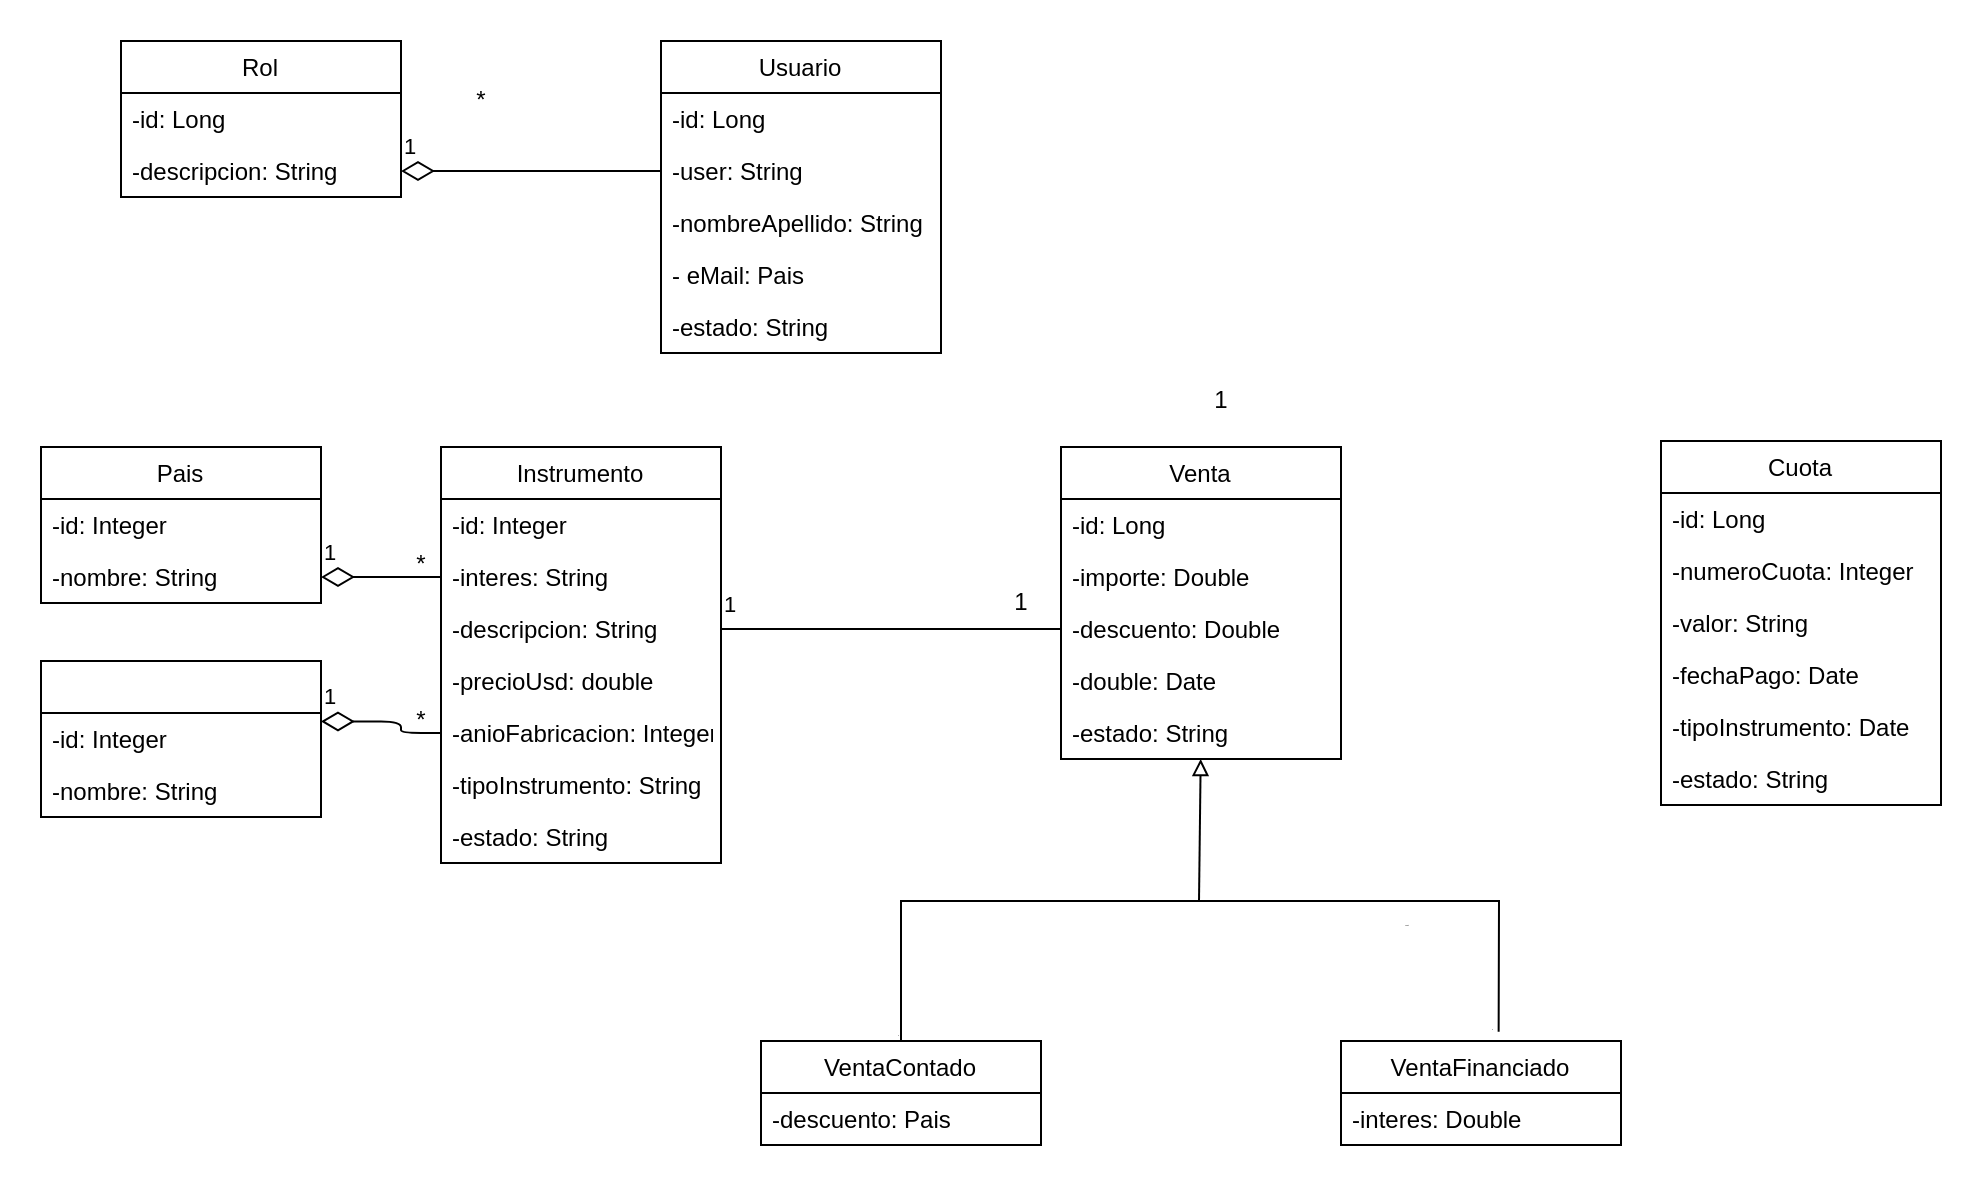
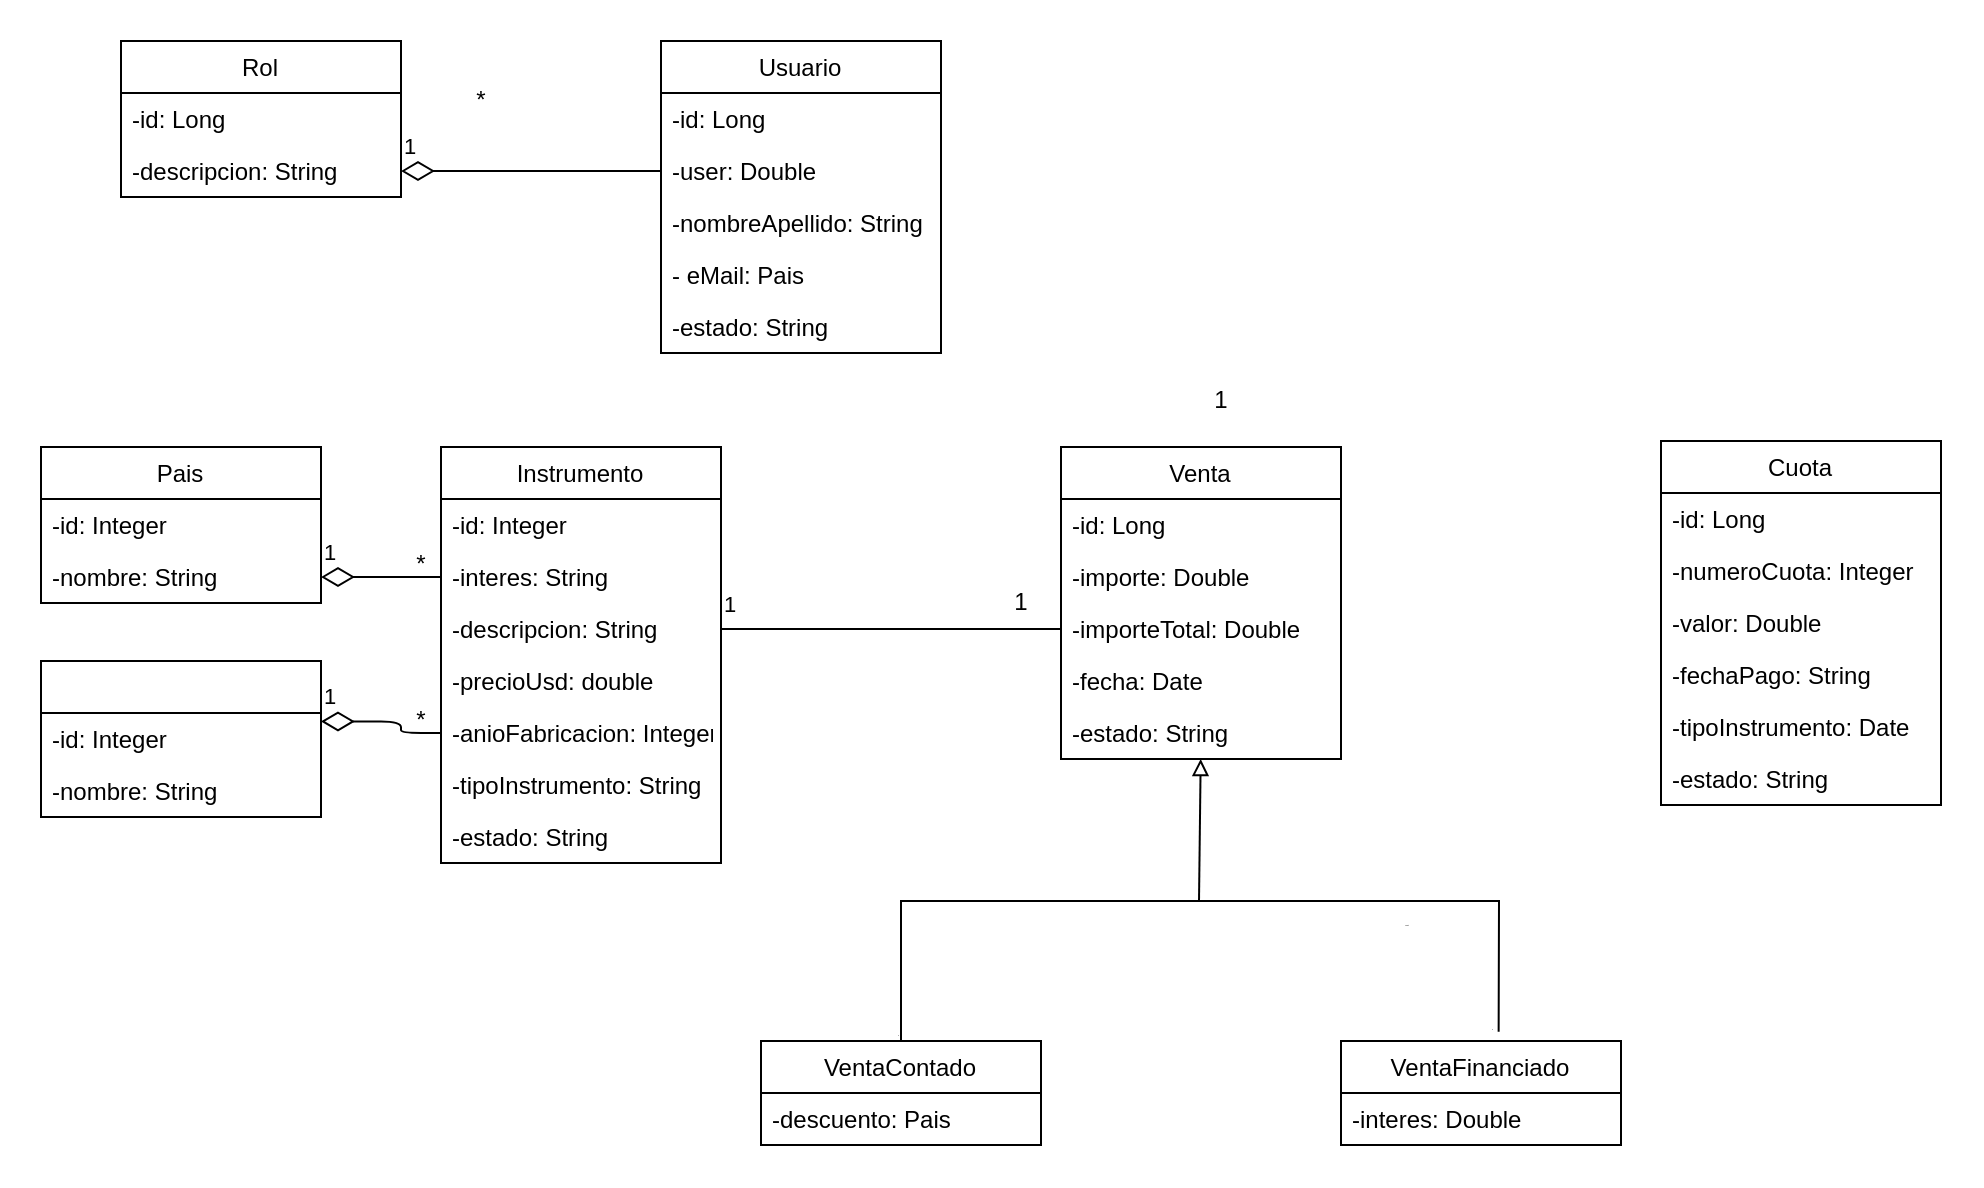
node "-user: String": label "-user: String" -> "-user: Double"
node "-valor: String": label "-valor: String" -> "-valor: Double"
node "-descuento: Double": label "-descuento: Double" -> "-importeTotal: Double"
node "-fechaPago: Date": label "-fechaPago: Date" -> "-fechaPago: String"
node "-double: Date": label "-double: Date" -> "-fecha: Date"
